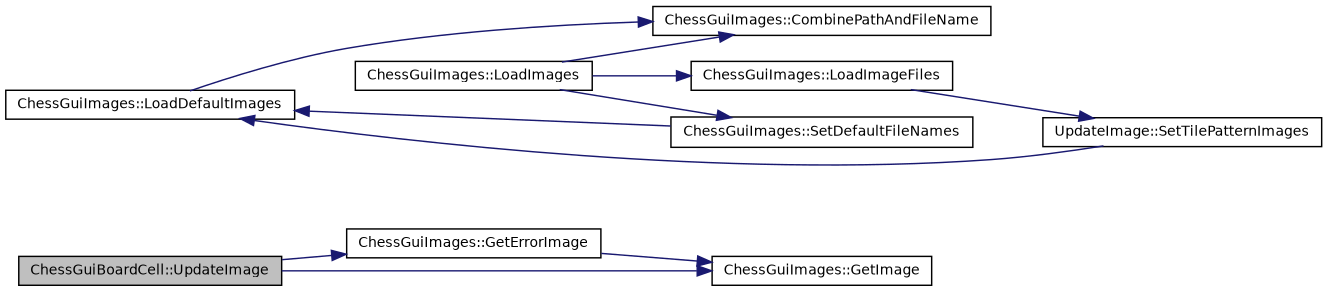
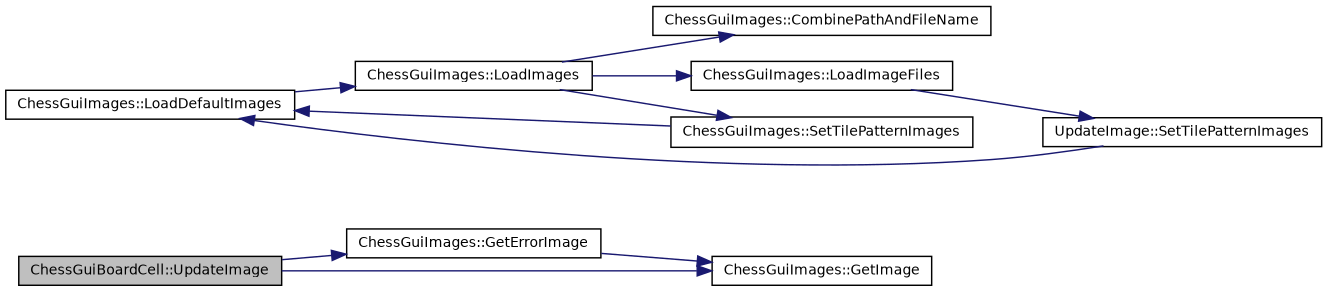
edge "ChessGuiImages::LoadDefaultImages" -> "ChessGuiImages::CombinePathAndFileName": now "ChessGuiImages::LoadDefaultImages" -> "ChessGuiImages::LoadImages"
node "ChessGuiImages::SetDefaultFileNames": label "ChessGuiImages::SetDefaultFileNames" -> "ChessGuiImages::SetTilePatternImages"
